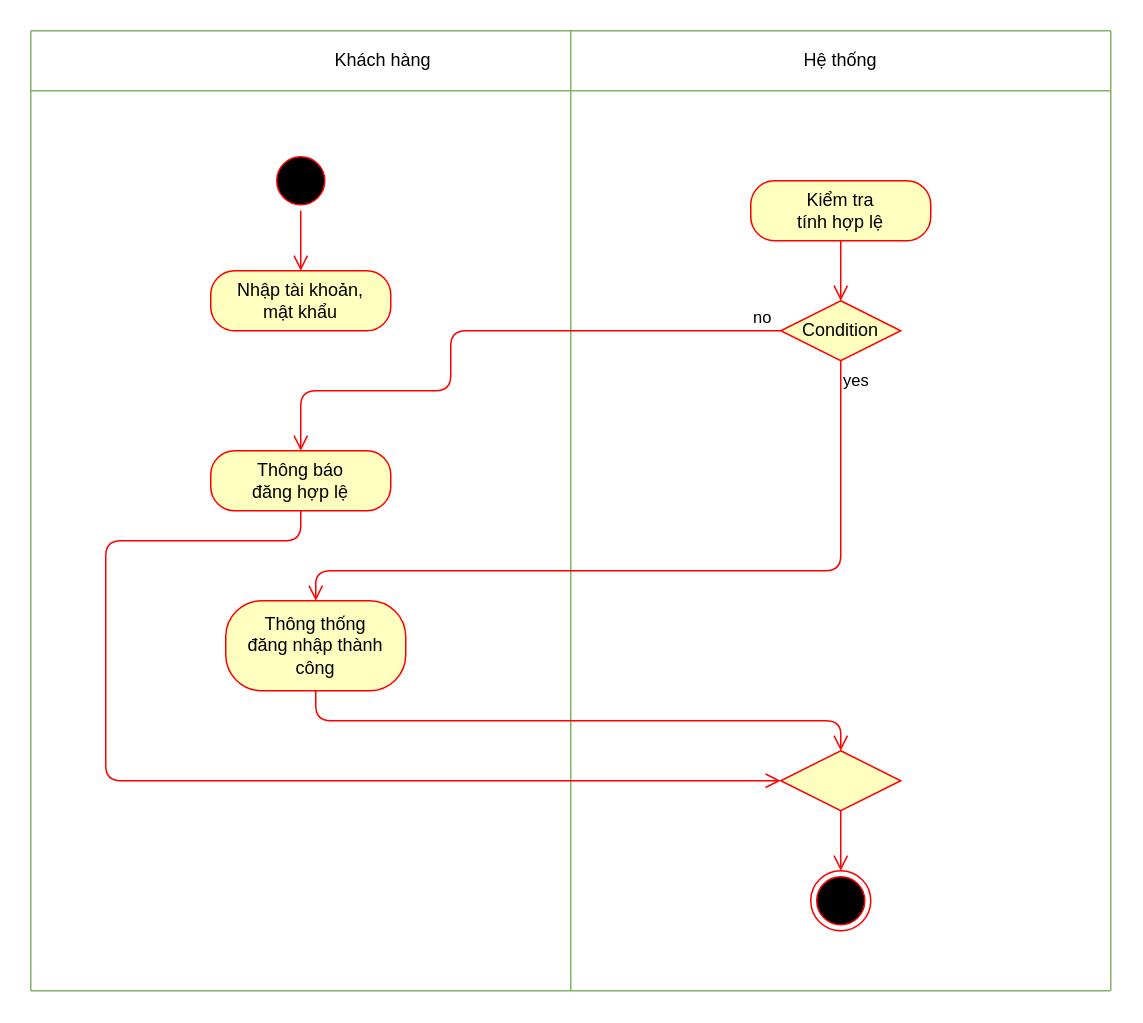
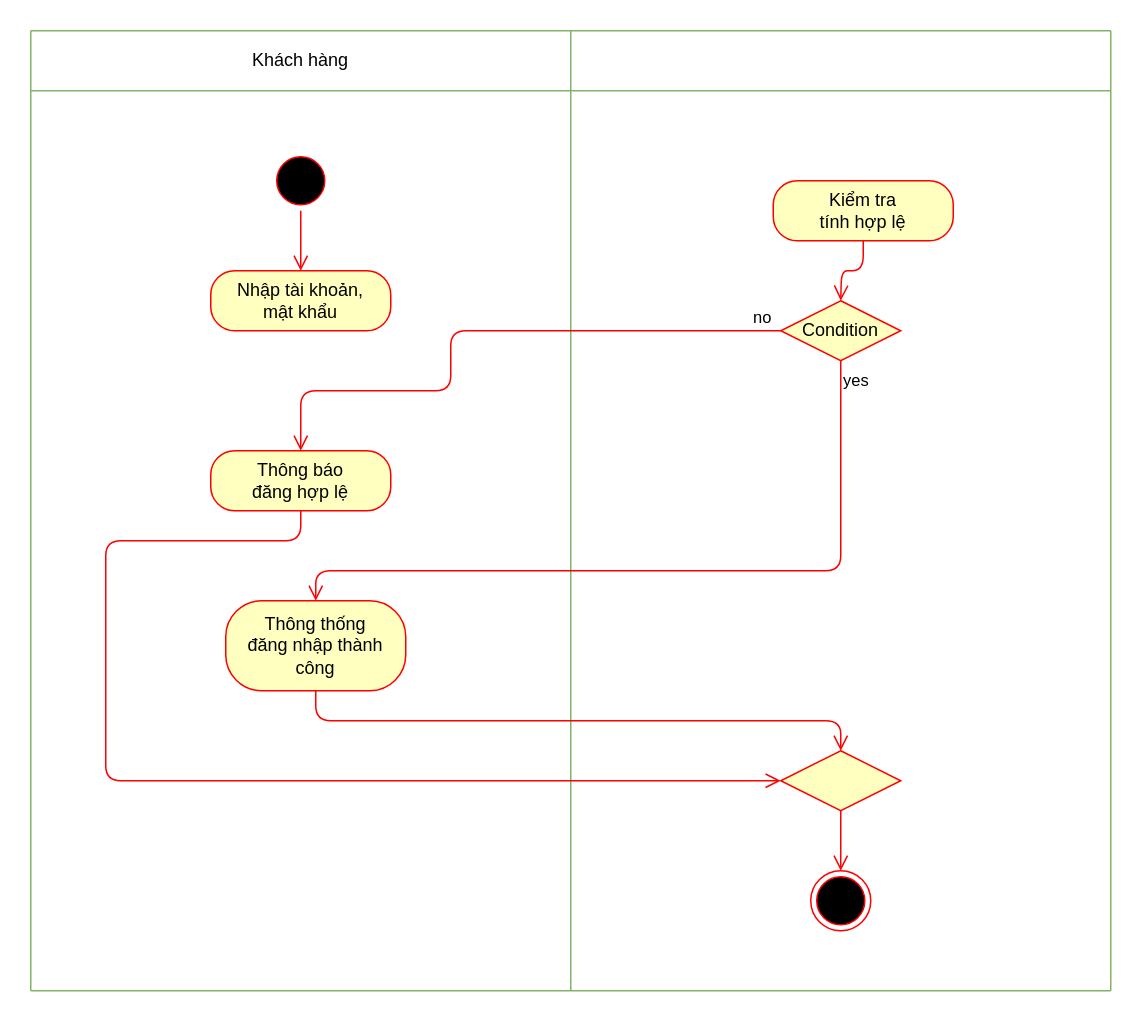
node "Khách hàng": moved (383, 61) -> (301, 61)
node "Hệ thống": removed
node "Kiểm tra tính hợp lệ": moved (841, 211) -> (863, 211)
